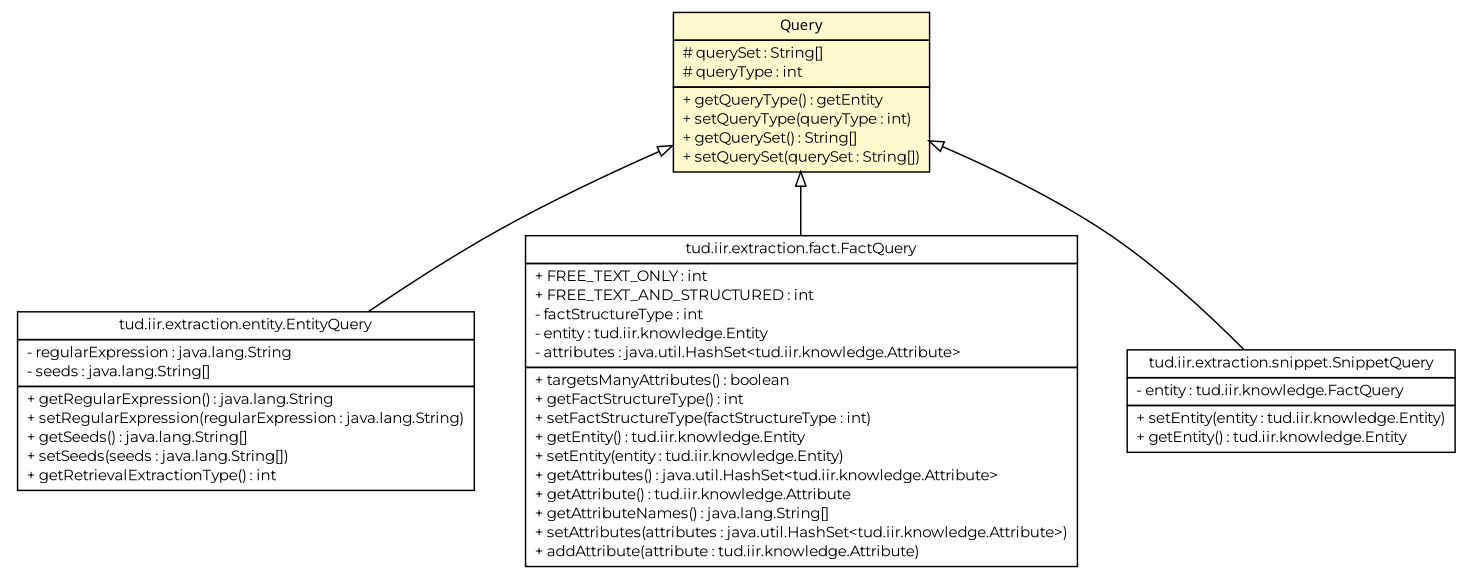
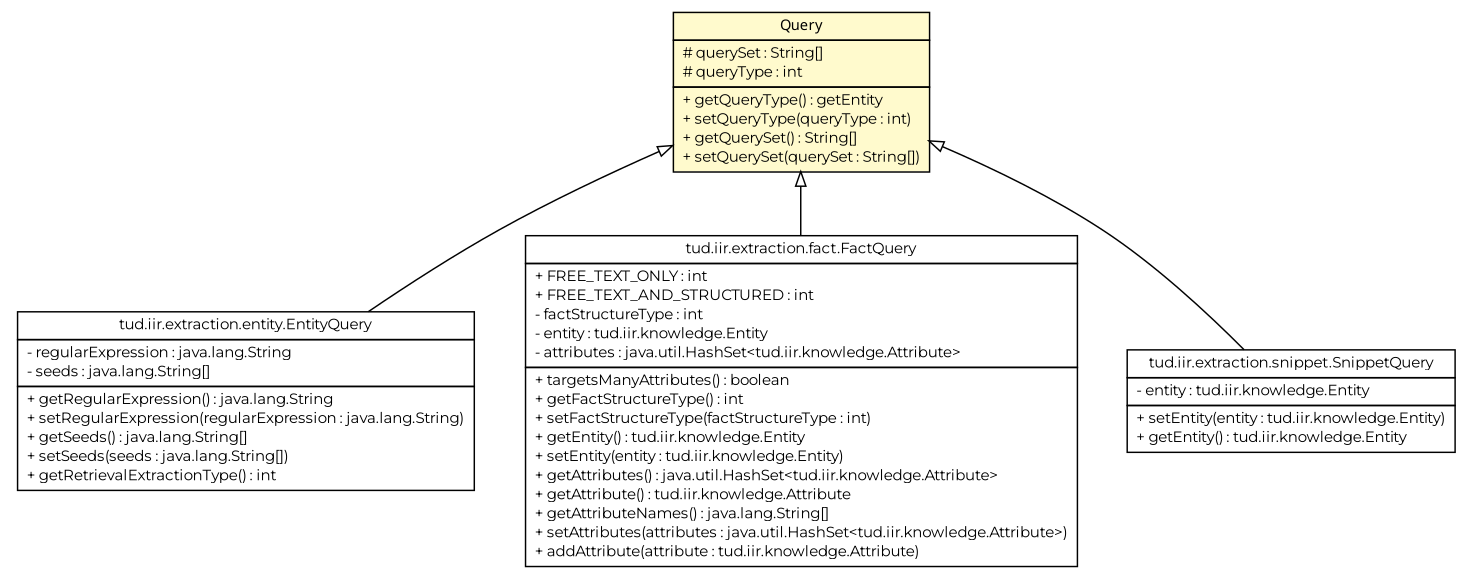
node "tud.iir.extraction.snippet.SnippetQuery": text "- entity : tud.iir.knowledge.FactQuery" -> "- entity : tud.iir.knowledge.Entity"
